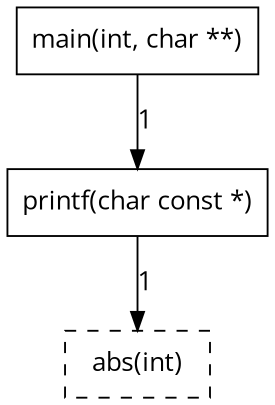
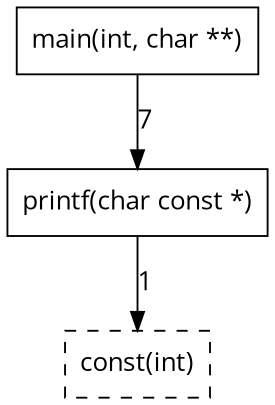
edge "main(int, char **)" -> "printf(char const *)": label "1" -> "7"
node "abs(int)": label "abs(int)" -> "const(int)"
